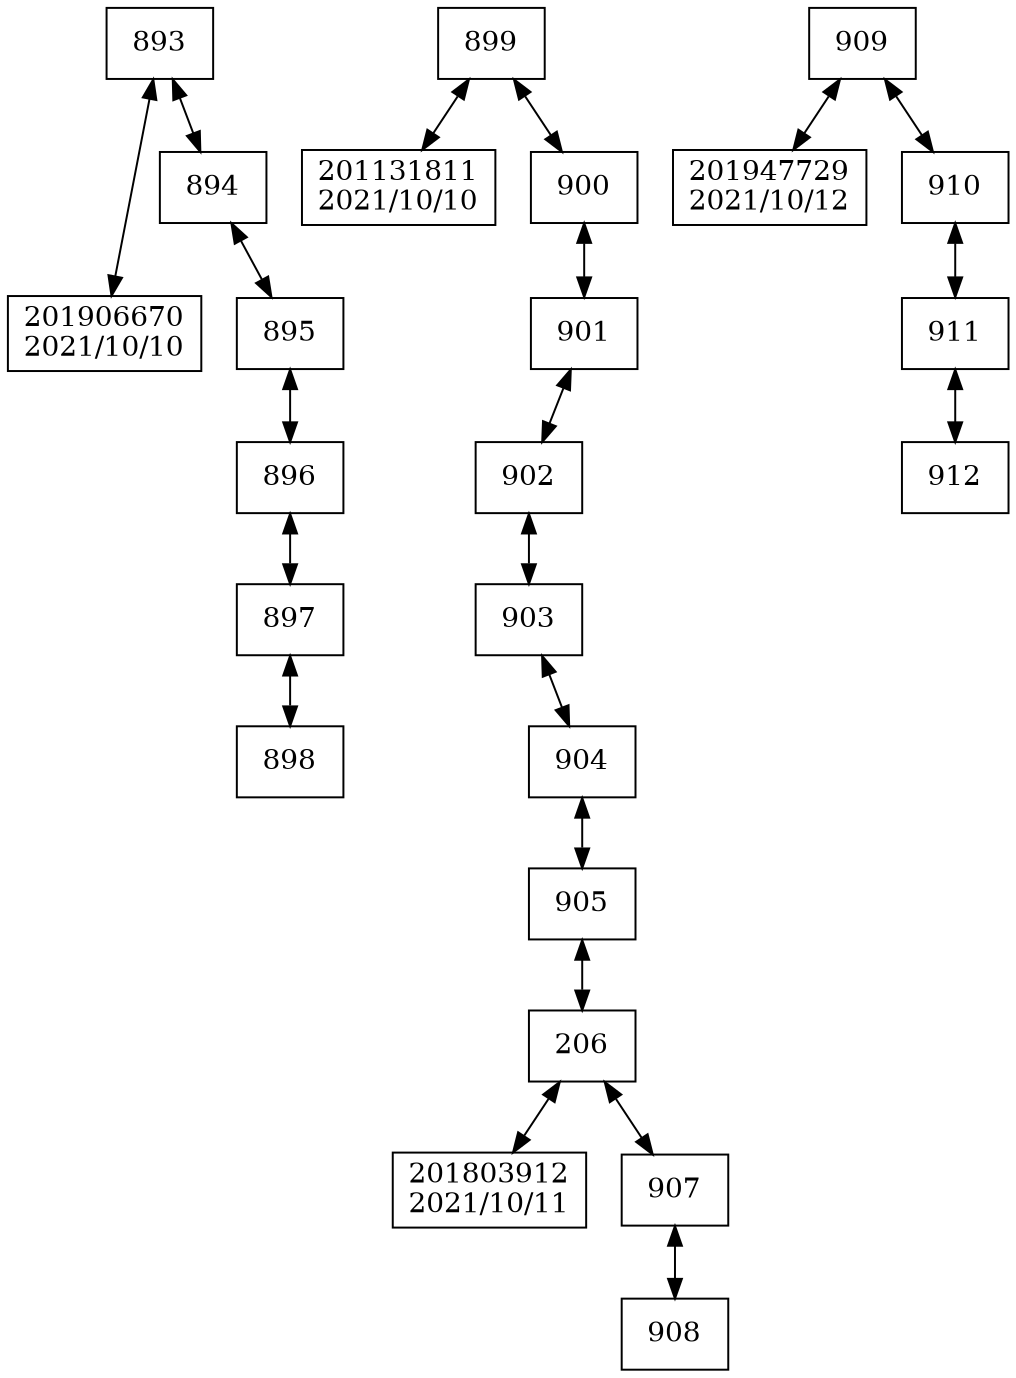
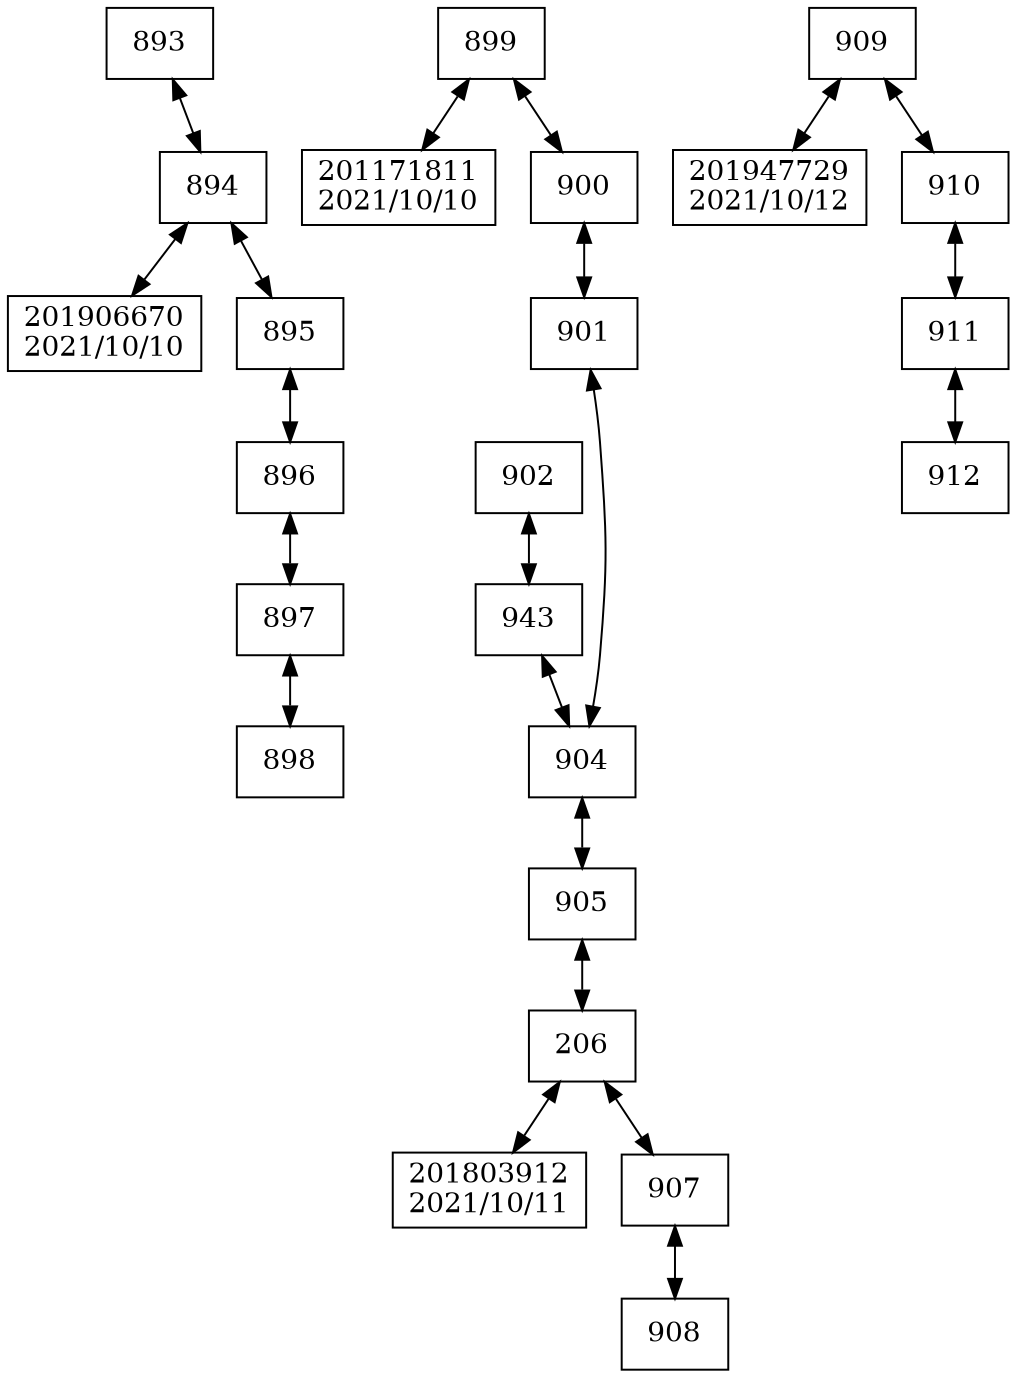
node "201131811 2021/10/10": label "201131811 2021/10/10" -> "201171811 2021/10/10"
edge "893" -- "201906670 2021/10/10": now "894" -- "201906670 2021/10/10"
edge "901" -- "902": now "901" -- "904"
node "903": label "903" -> "943"
